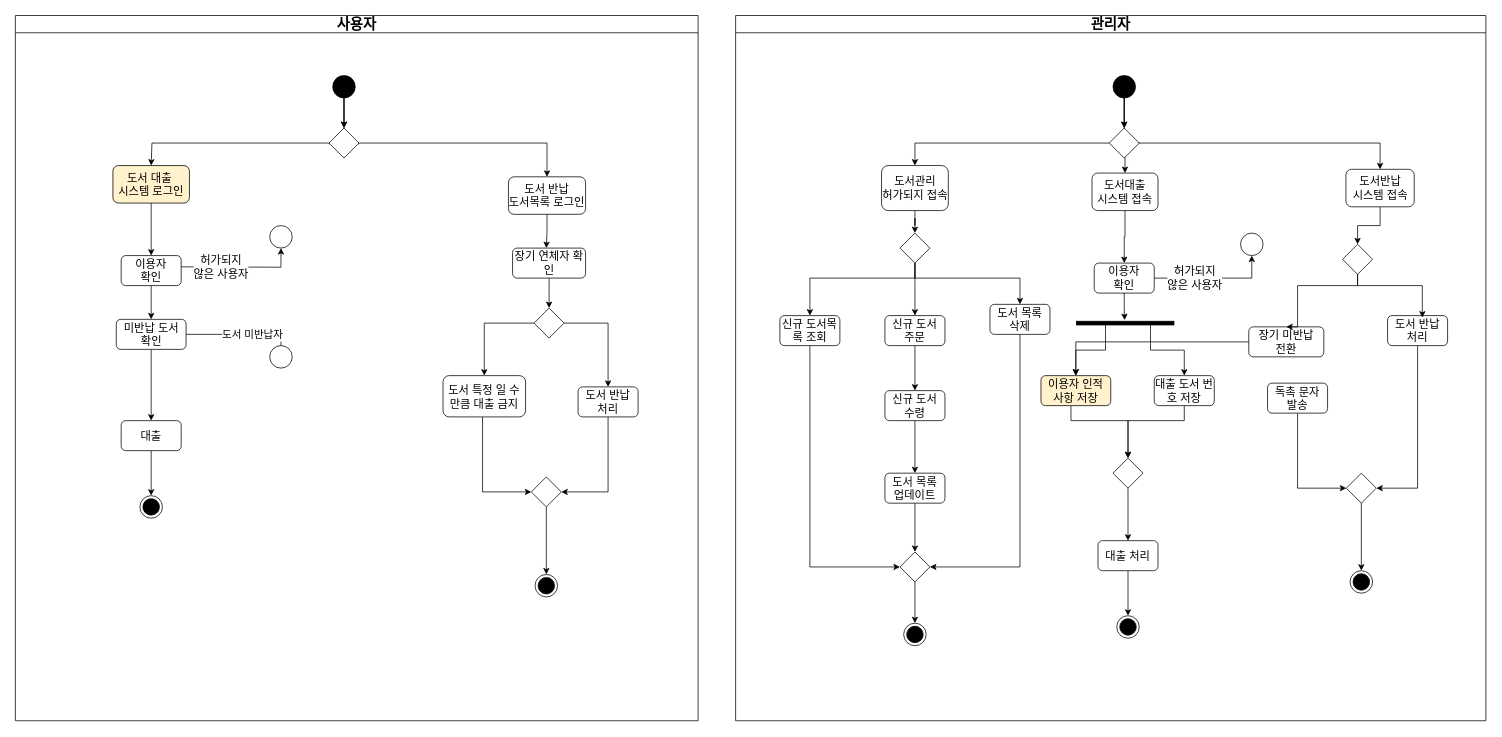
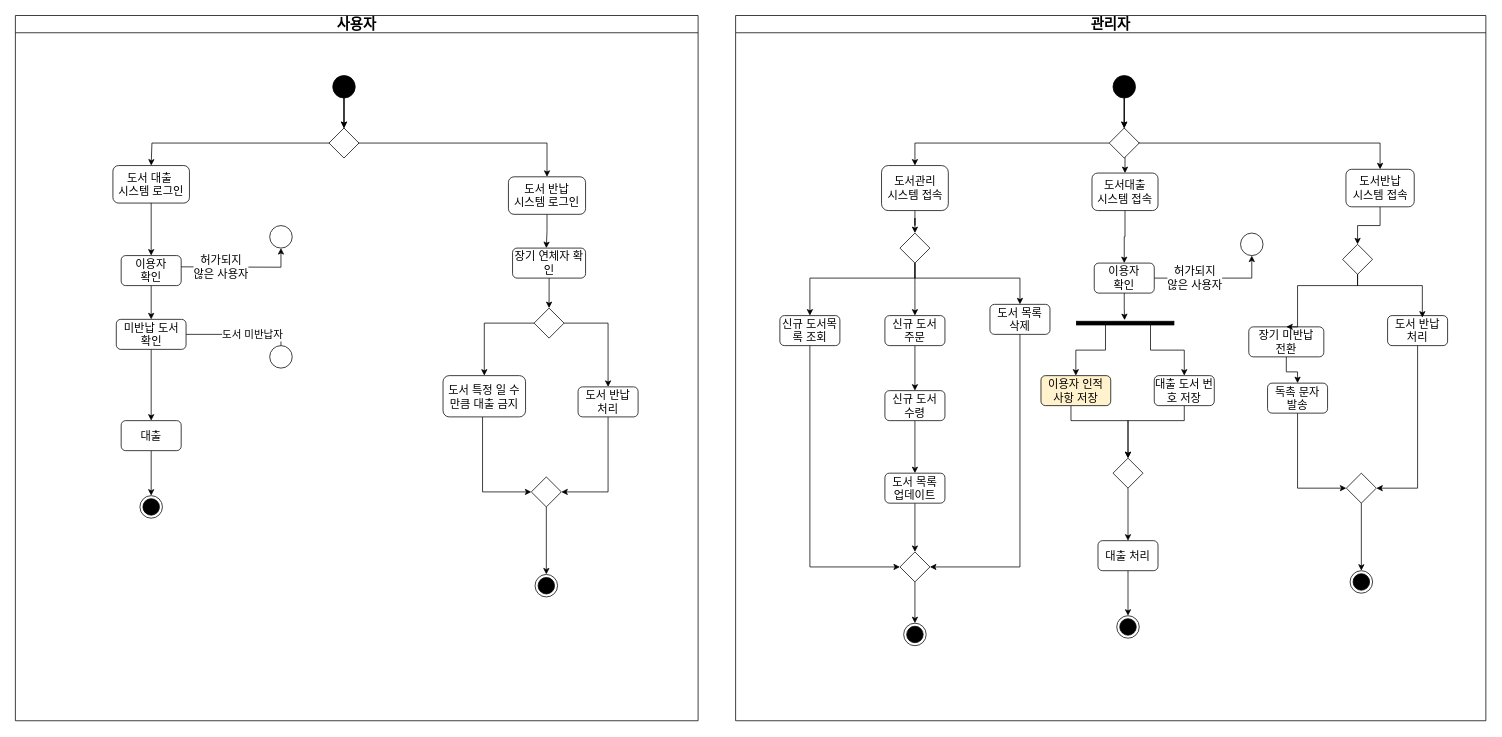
node "도서 대출 시스템 로그인": fillcolor #fff2cc -> #ffffff
node "도서관리 허가되지 접속": label "도서관리 허가되지 접속" -> "도서관리 시스템 접속"
node "도서 반납 도서목록 로그인": label "도서 반납 도서목록 로그인" -> "도서 반납 시스템 로그인"
edge "장기 미반납 전환" -> "이용자 인적 사항 저장": now "장기 미반납 전환" -> "독촉 문자 발송"
